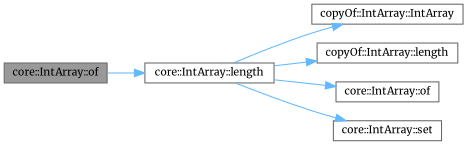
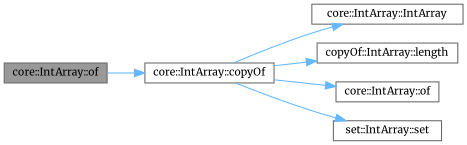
node "copyOf::IntArray::IntArray": label "copyOf::IntArray::IntArray" -> "core::IntArray::IntArray"
node "core::IntArray::length": label "core::IntArray::length" -> "core::IntArray::copyOf"
node "core::IntArray::set": label "core::IntArray::set" -> "set::IntArray::set"
